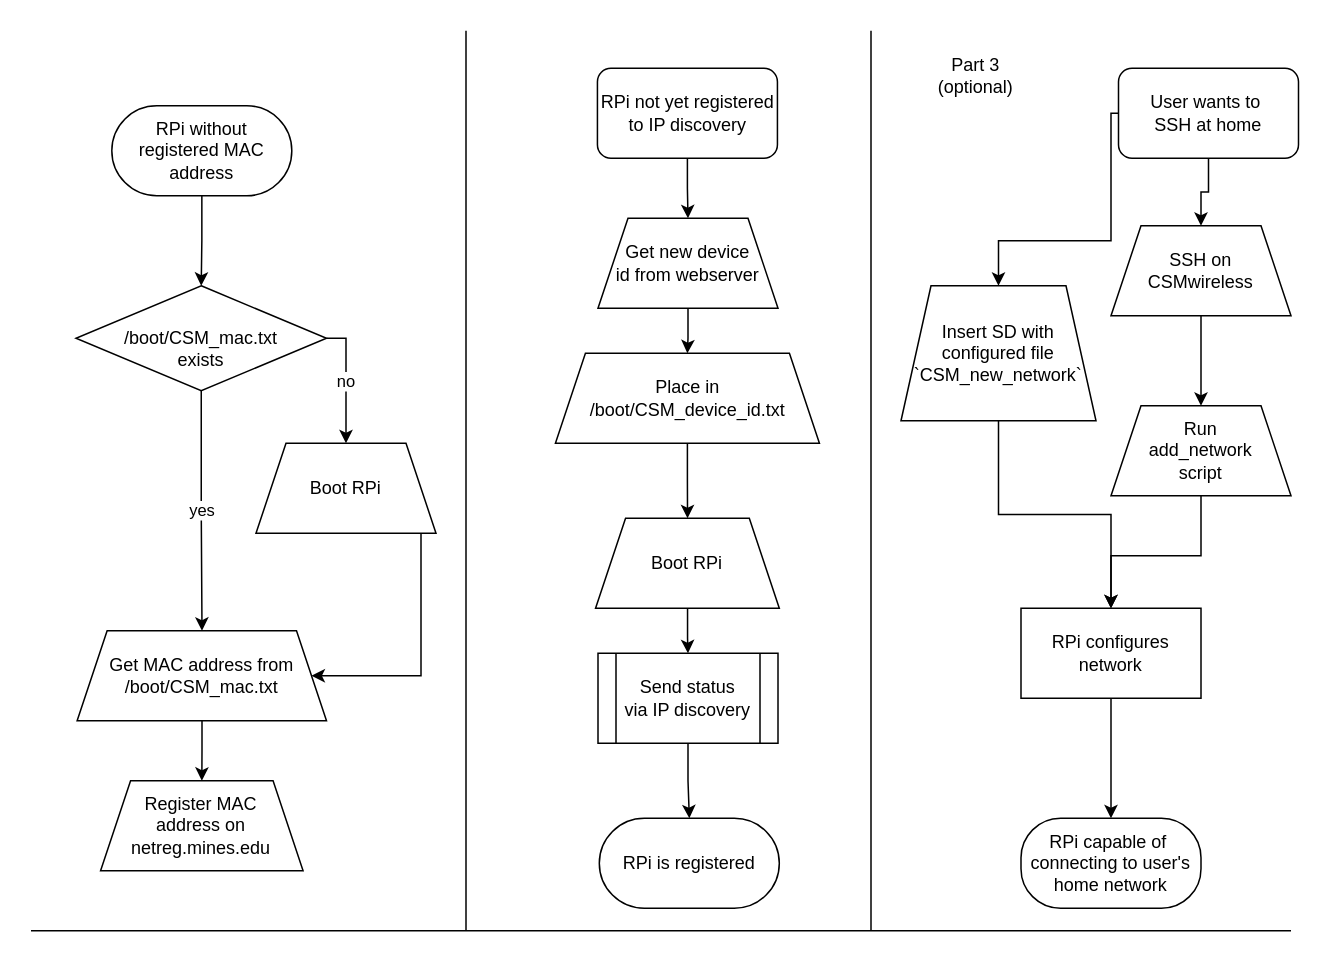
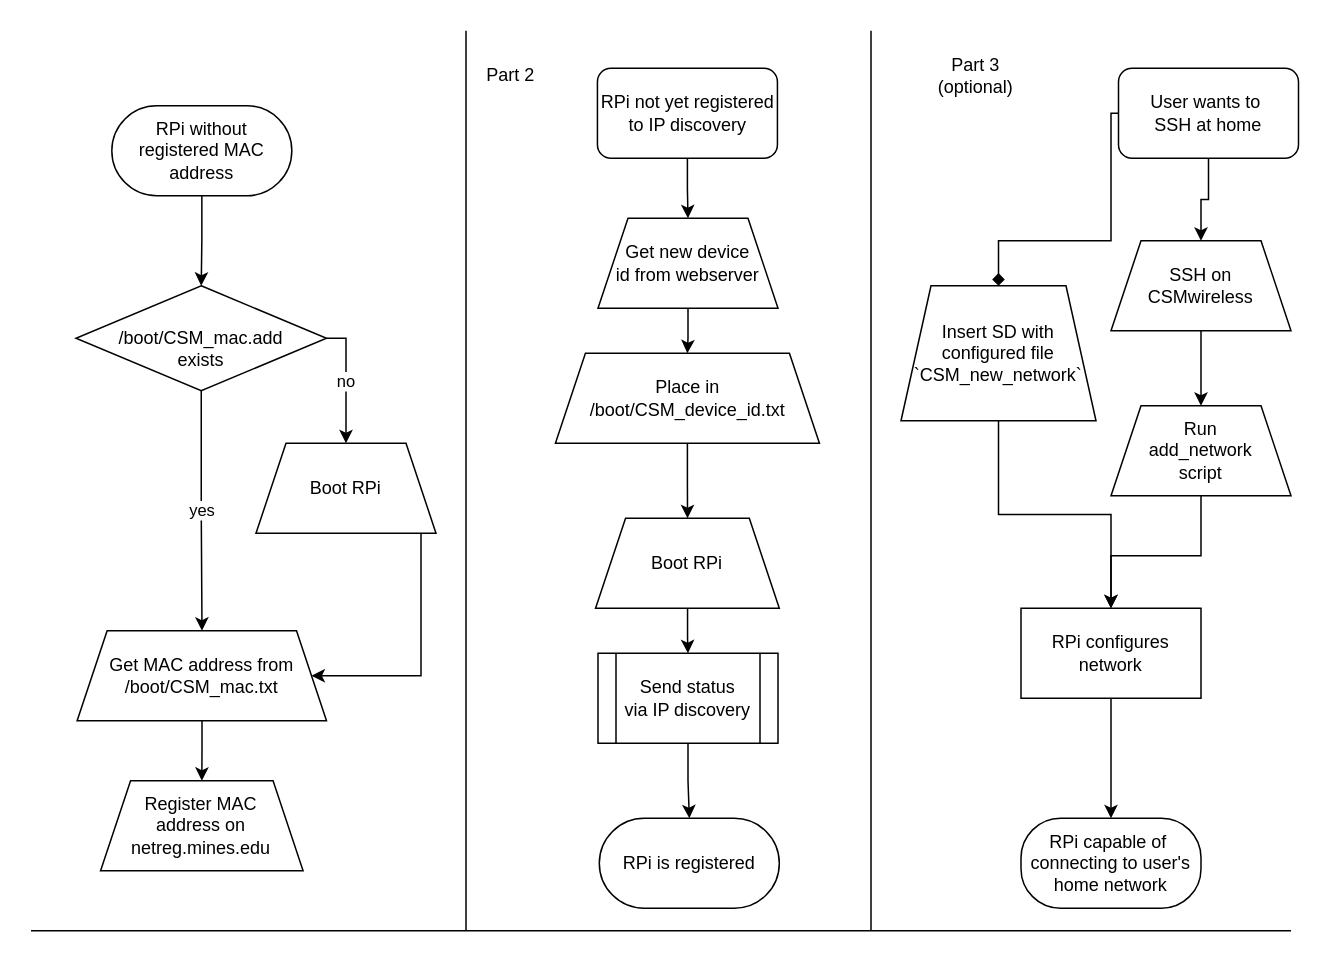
node "Part 2": added
node "SSH on CSMwireless": moved (1201, 271) -> (1201, 286)
edge "User wants to SSH at home" -> "Insert SD with configured file `CSM_new_network`": arrowhead classic -> diamond
node "/boot/CSM_mac.txt exists": label "/boot/CSM_mac.txt exists" -> "/boot/CSM_mac.add exists"
